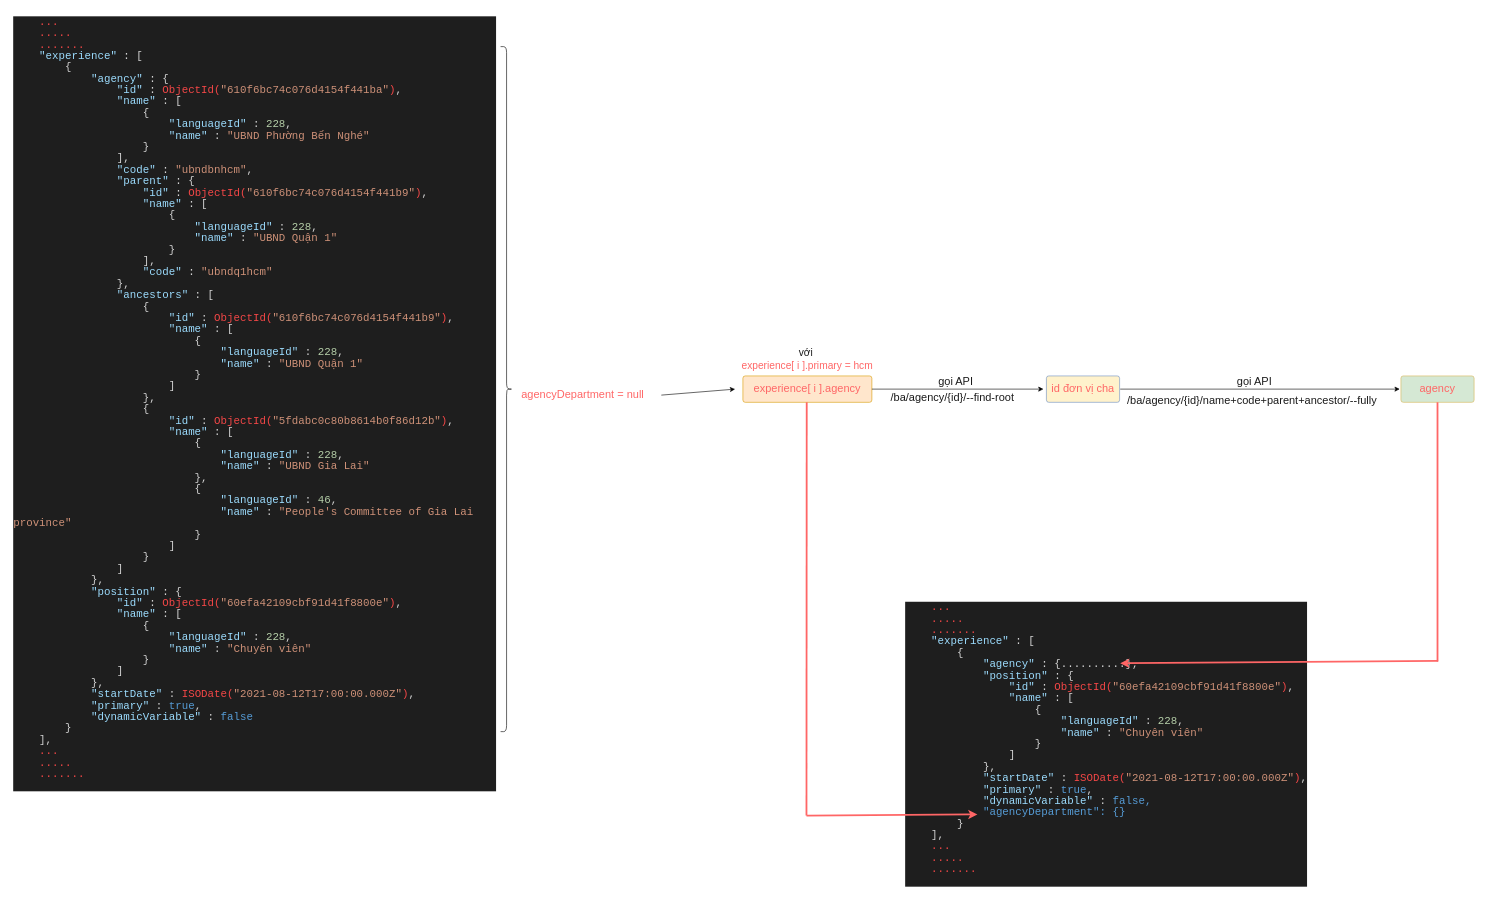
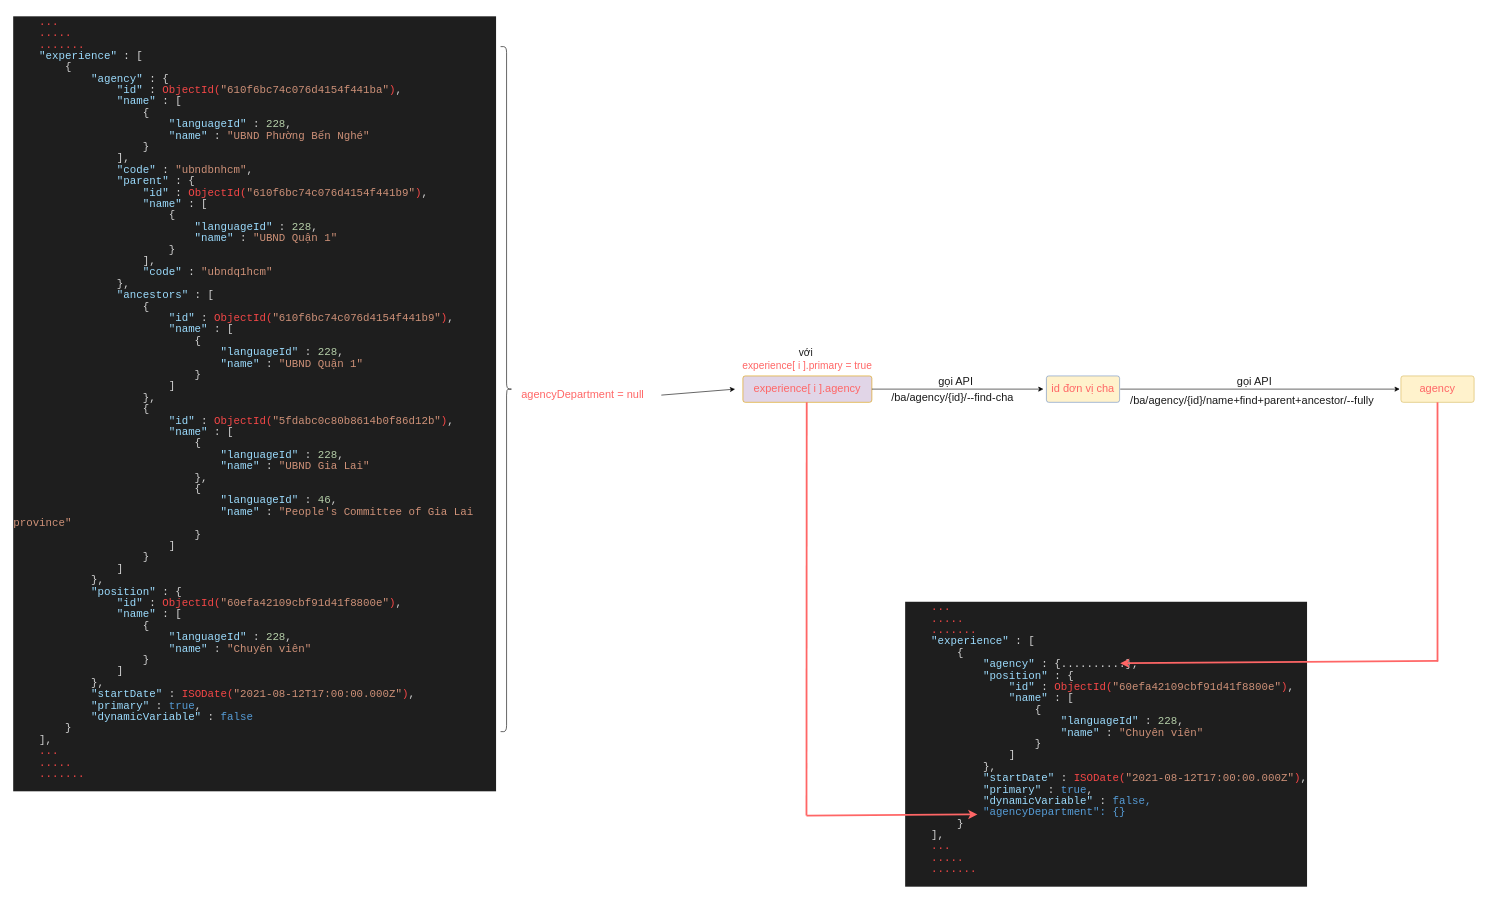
node "với experience[ i ].primary = hcm": label "với experience[ i ].primary = hcm" -> "với experience[ i ].primary = true"
node "experience[ i ].agency": fillcolor #ffe6cc -> #e1d5e7
node "agency": fillcolor #d5e8d4 -> #fff2cc
node "/ba/agency/{id}/--find-root": label "/ba/agency/{id}/--find-root" -> "/ba/agency/{id}/--find-cha"
node "/ba/agency/{id}/name+code+parent+ancestor/--fully": label "/ba/agency/{id}/name+code+parent+ancestor/--fully" -> "/ba/agency/{id}/name+find+parent+ancestor/--fully"
